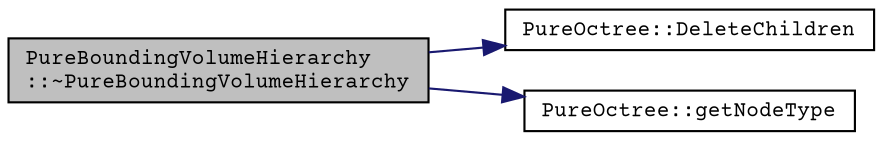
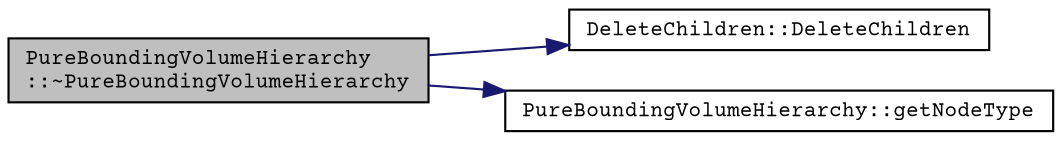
node "PureOctree::DeleteChildren": label "PureOctree::DeleteChildren" -> "DeleteChildren::DeleteChildren"
node "PureOctree::getNodeType": label "PureOctree::getNodeType" -> "PureBoundingVolumeHierarchy::getNodeType"
